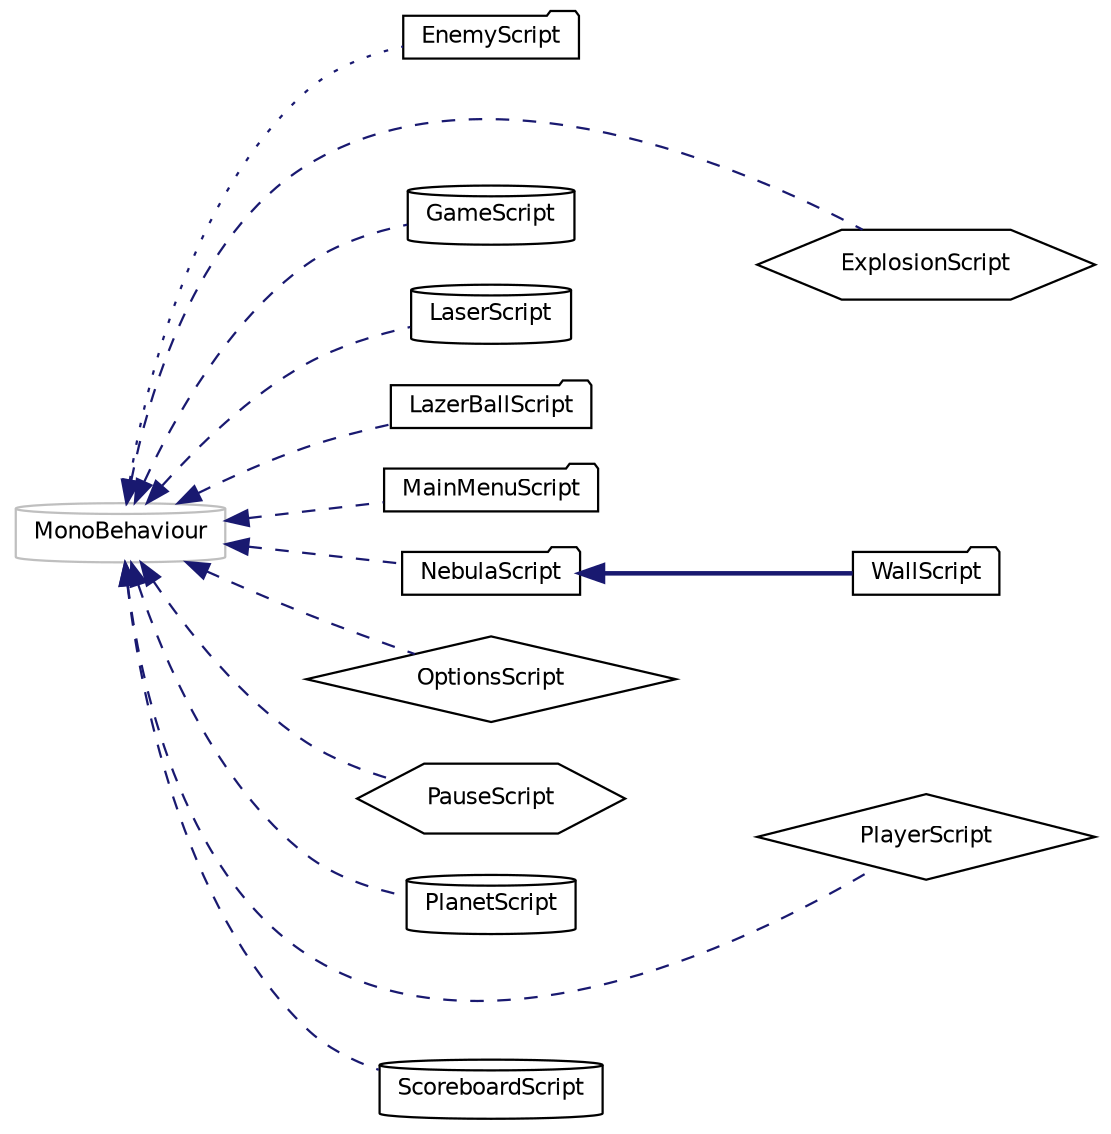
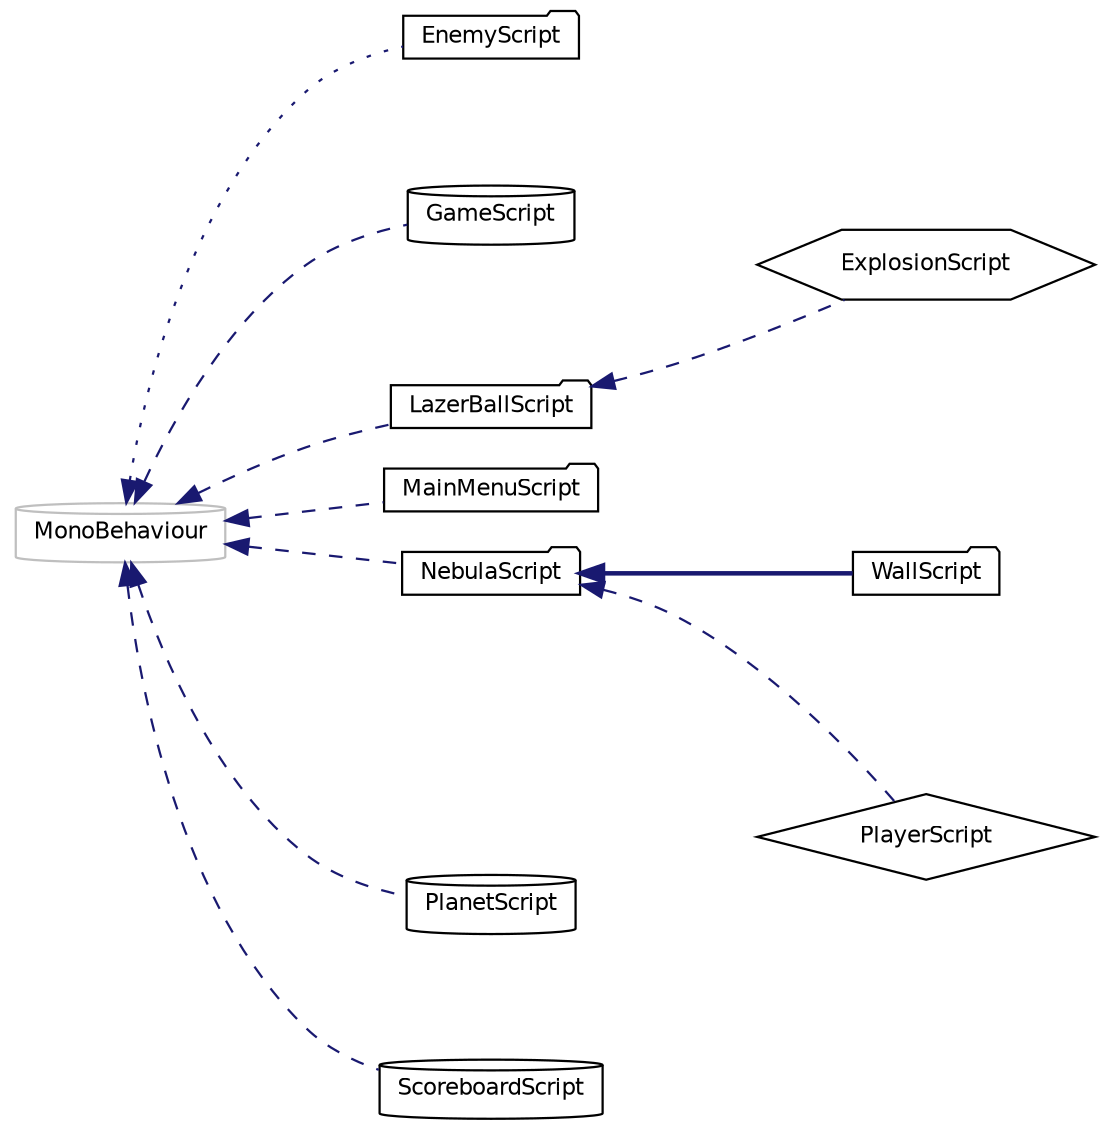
edge "ExplosionScript" -> "MonoBehaviour": now "ExplosionScript" -> "LazerBallScript"
node "LaserScript": removed
node "OptionsScript": removed
node "PauseScript": removed
edge "PlayerScript" -> "MonoBehaviour": now "PlayerScript" -> "NebulaScript"
